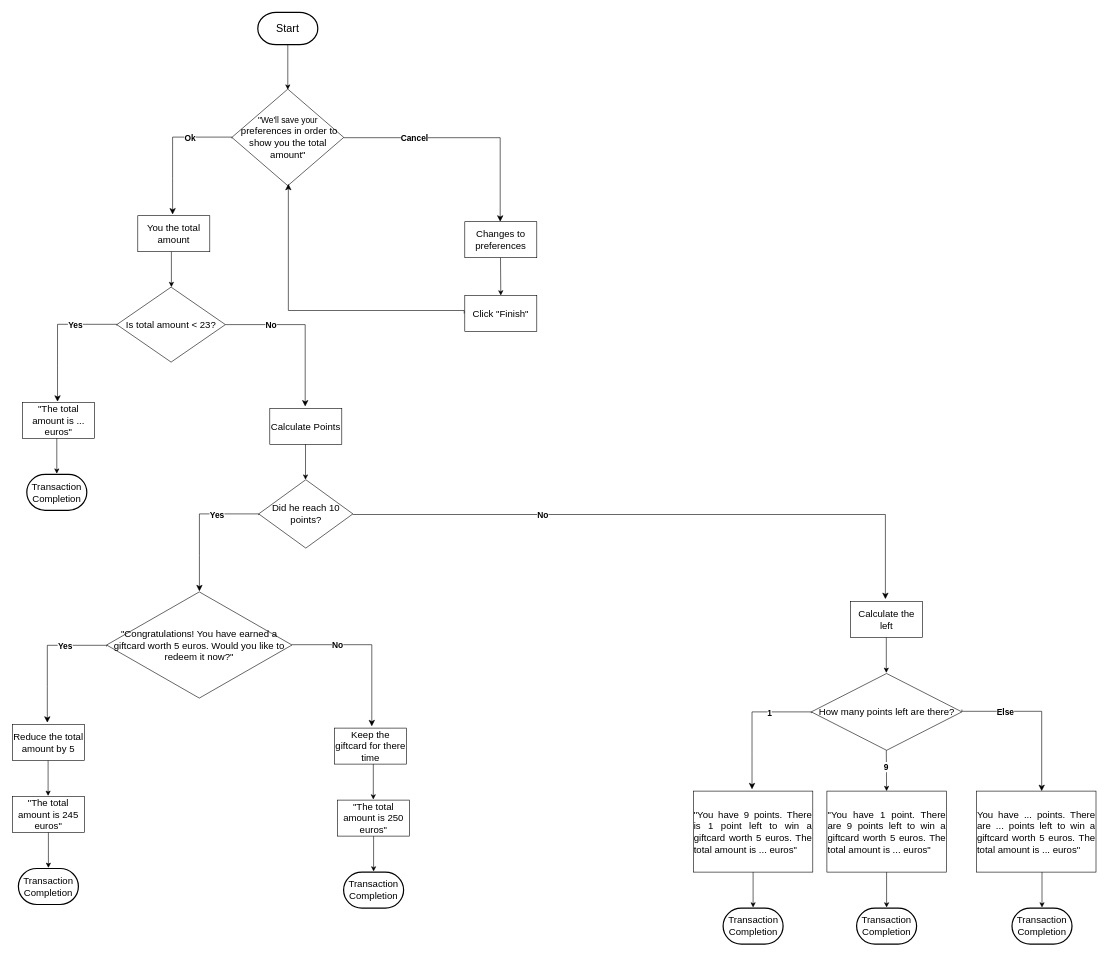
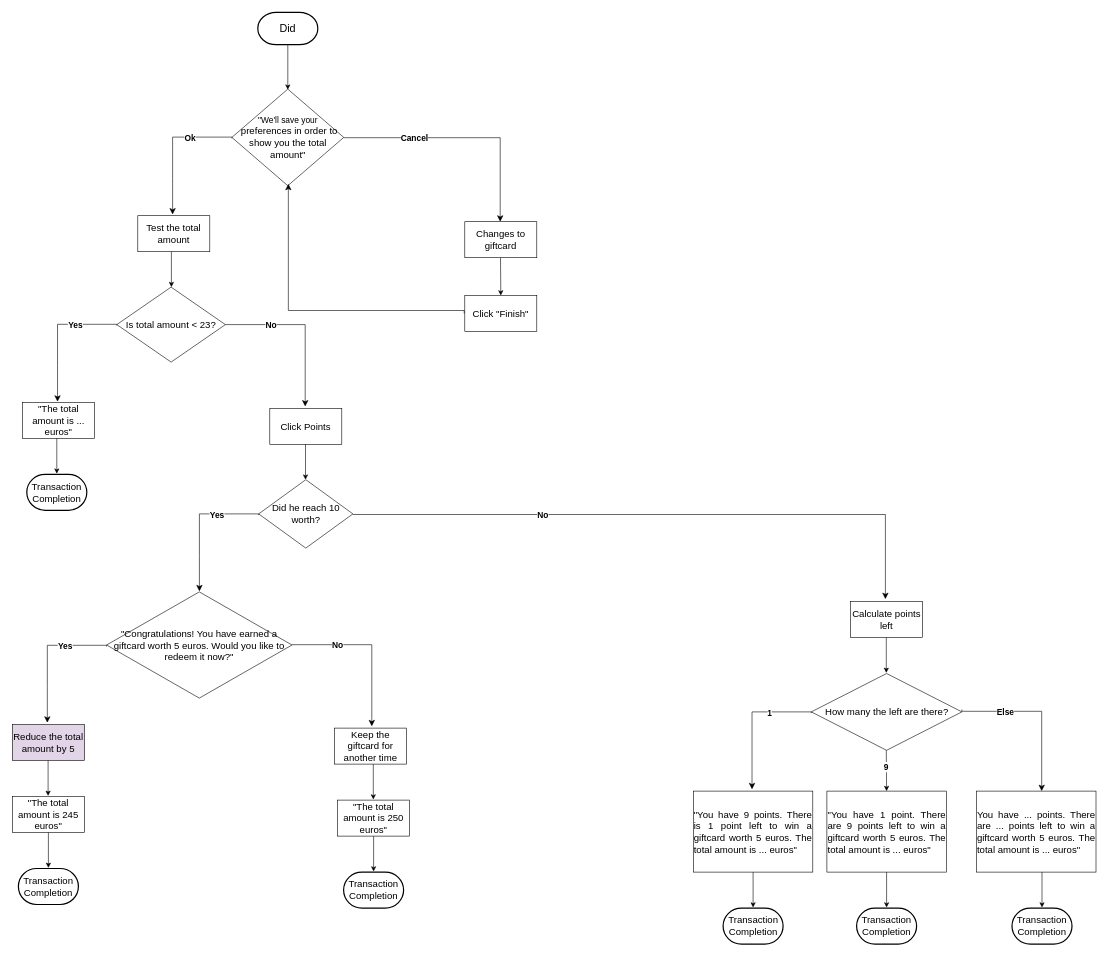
node "Start": label "Start" -> "Did"
node "You the total amount": label "You the total amount" -> "Test the total amount"
node "Changes to preferences": label "Changes to preferences" -> "Changes to giftcard"
node "Calculate Points": label "Calculate Points" -> "Click Points"
node "Did he reach 10 points?": label "Did he reach 10 points?" -> "Did he reach 10 worth?"
node "Calculate the left": label "Calculate the left" -> "Calculate points left"
node "How many points left are there?": label "How many points left are there?" -> "How many the left are there?"
node "Reduce the total amount by 5": fillcolor #ffffff -> #e1d5e7
node "Keep the giftcard for there time": label "Keep the giftcard for there time" -> "Keep the giftcard for another time"
